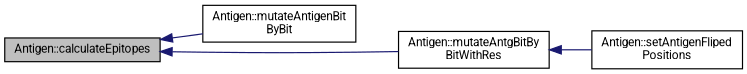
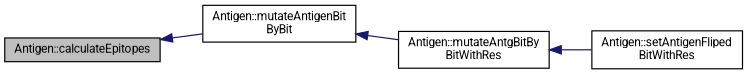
node "Antigen::setAntigenFliped Positions": label "Antigen::setAntigenFliped Positions" -> "Antigen::setAntigenFliped BitWithRes"
edge "Antigen::mutateAntgBitBy BitWithRes" -> "Antigen::calculateEpitopes": now "Antigen::mutateAntgBitBy BitWithRes" -> "Antigen::mutateAntigenBit ByBit"
